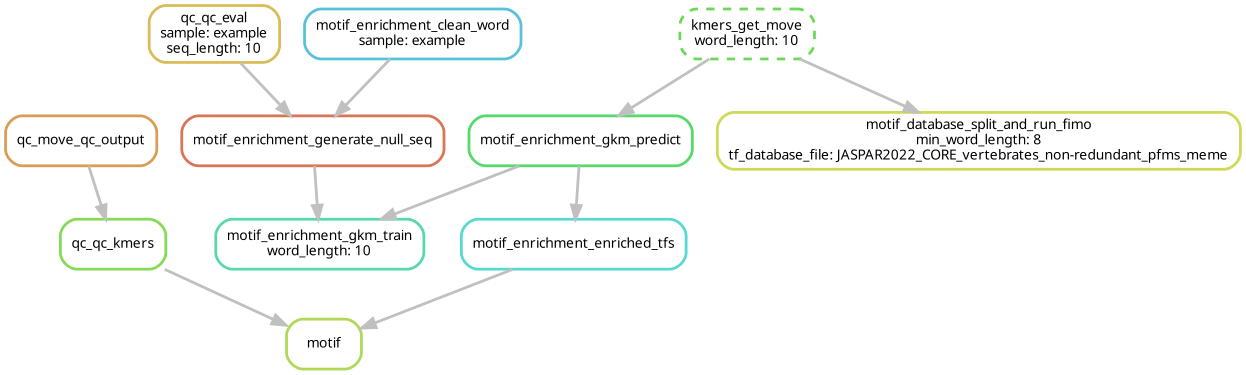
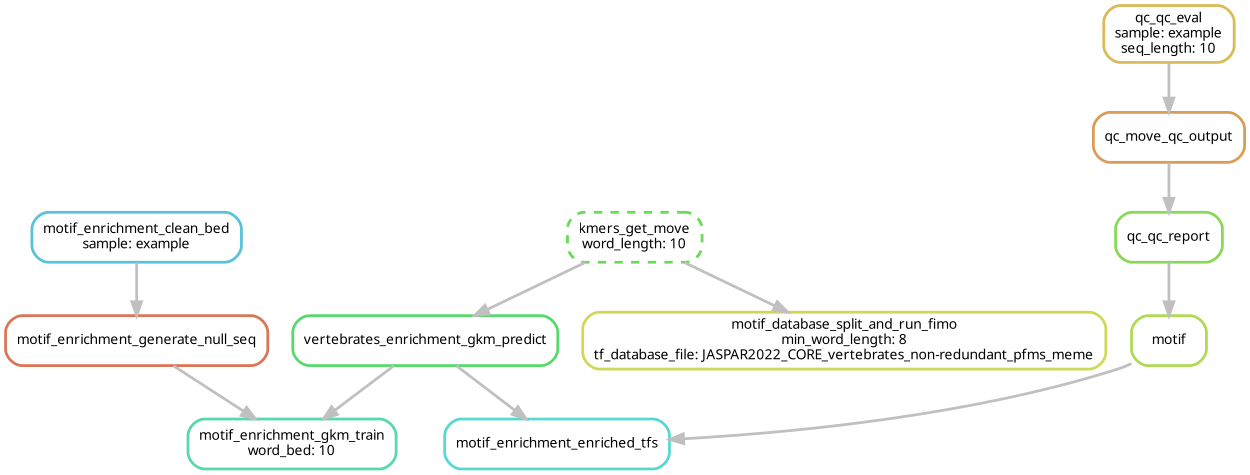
node "motif_enrichment_clean_word sample: example": label "motif_enrichment_clean_word sample: example" -> "motif_enrichment_clean_bed sample: example"
edge "qc_qc_eval sample: example seq_length: 10" -> "motif_enrichment_generate_null_seq": now "qc_qc_eval sample: example seq_length: 10" -> "qc_move_qc_output"
node "motif_enrichment_gkm_predict": label "motif_enrichment_gkm_predict" -> "vertebrates_enrichment_gkm_predict"
node "qc_qc_kmers": label "qc_qc_kmers" -> "qc_qc_report"
node "motif_enrichment_gkm_train word_length: 10": label "motif_enrichment_gkm_train word_length: 10" -> "motif_enrichment_gkm_train word_bed: 10"
edge "motif_enrichment_enriched_tfs" -> "motif": reversed
